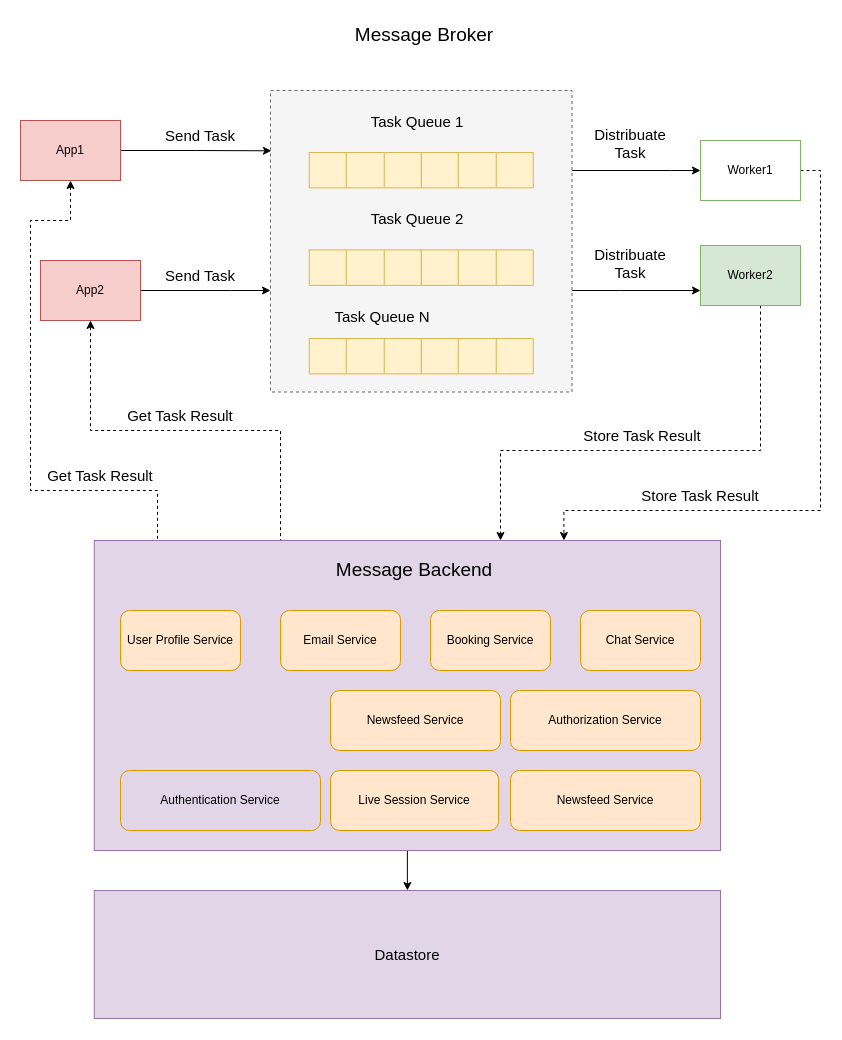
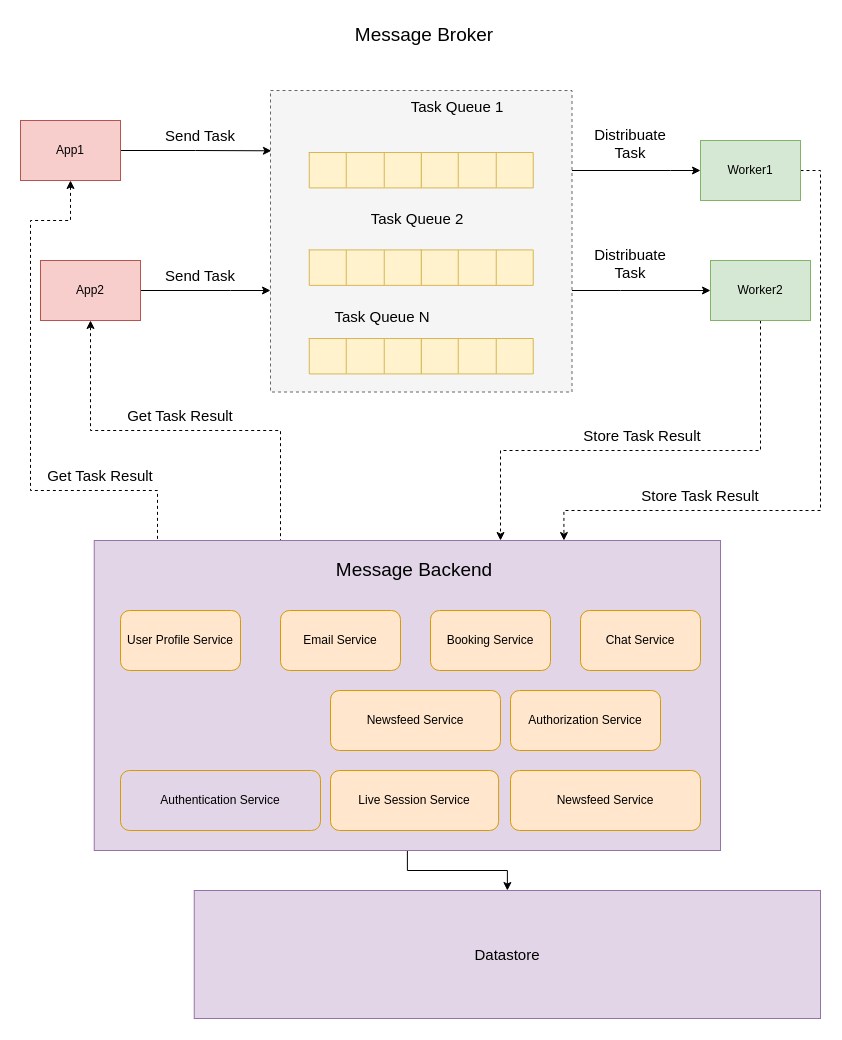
node "Task Queue 1": moved (417, 121) -> (457, 106)
node "Worker1": fillcolor #ffffff -> #d5e8d4
node "Worker2": moved (751, 276) -> (761, 291)
node "Authorization Service": size 190x60 -> 150x60
node "Datastore": moved (407, 955) -> (507, 955)
